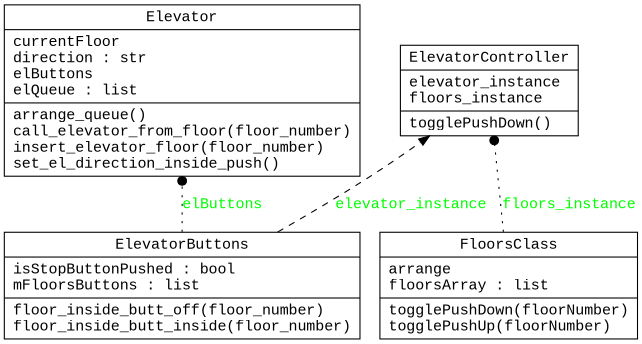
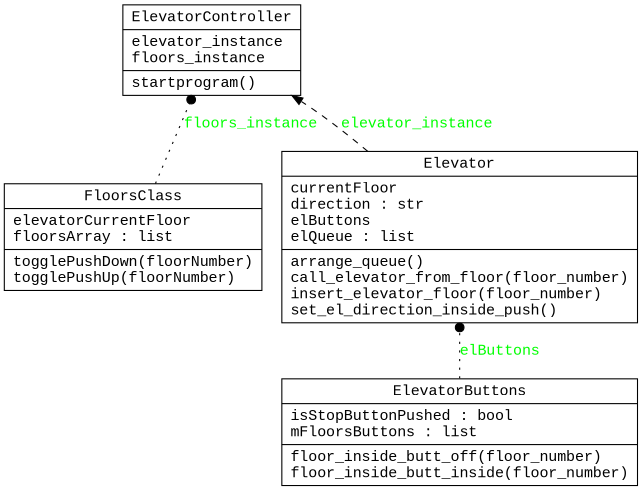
node "ElevatorController": text "togglePushDown()" -> "startprogram()"
edge "ElevatorButtons" -> "ElevatorController": now "Elevator" -> "ElevatorController"
node "FloorsClass": text "arrange" -> "elevatorCurrentFloor"
